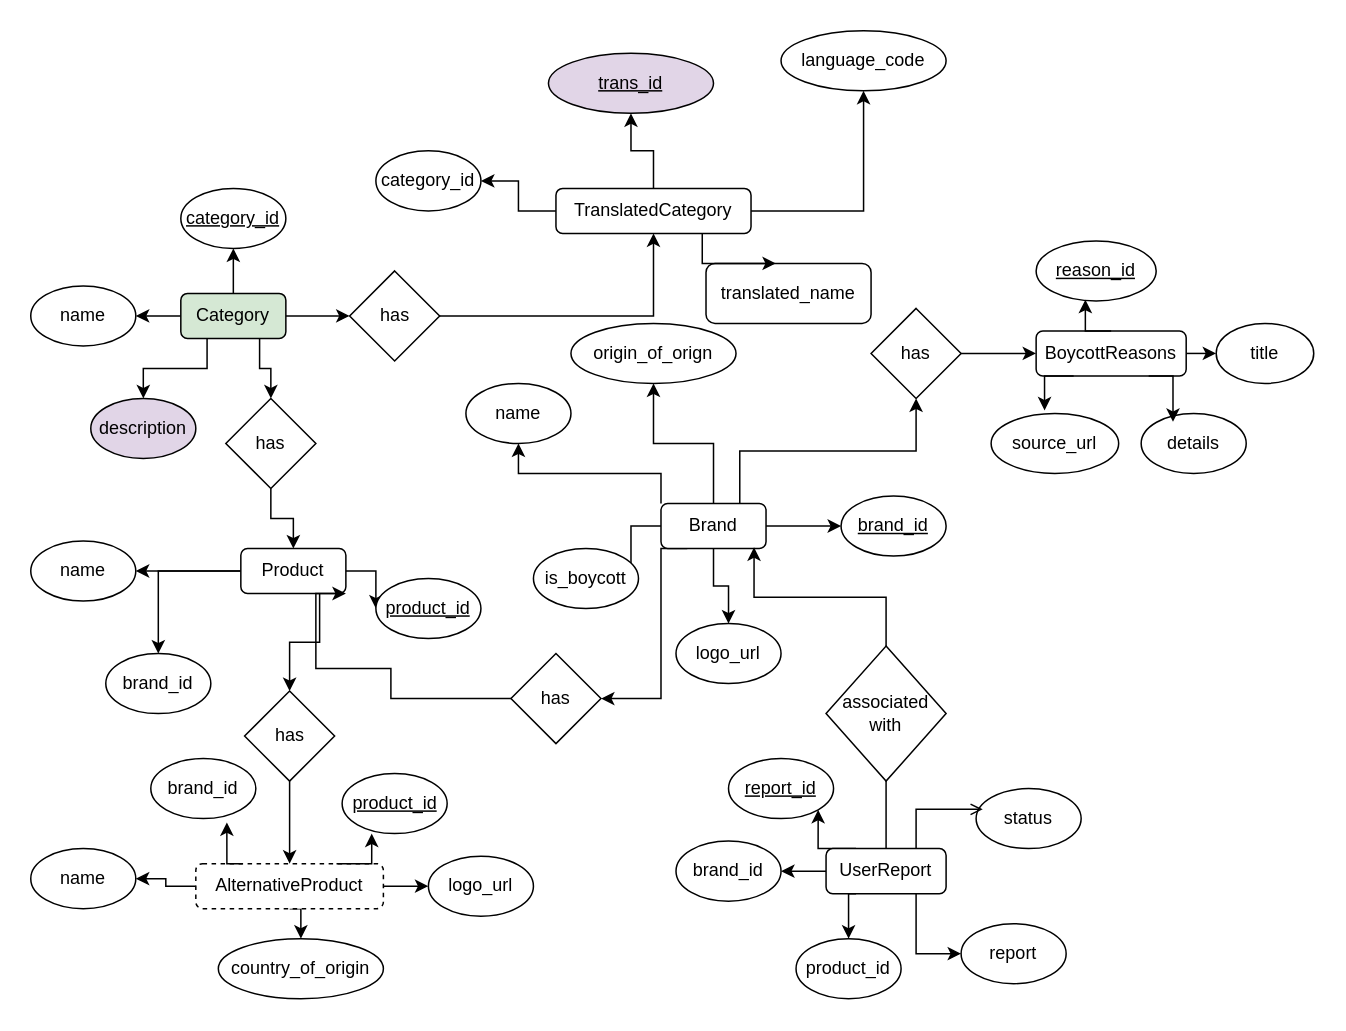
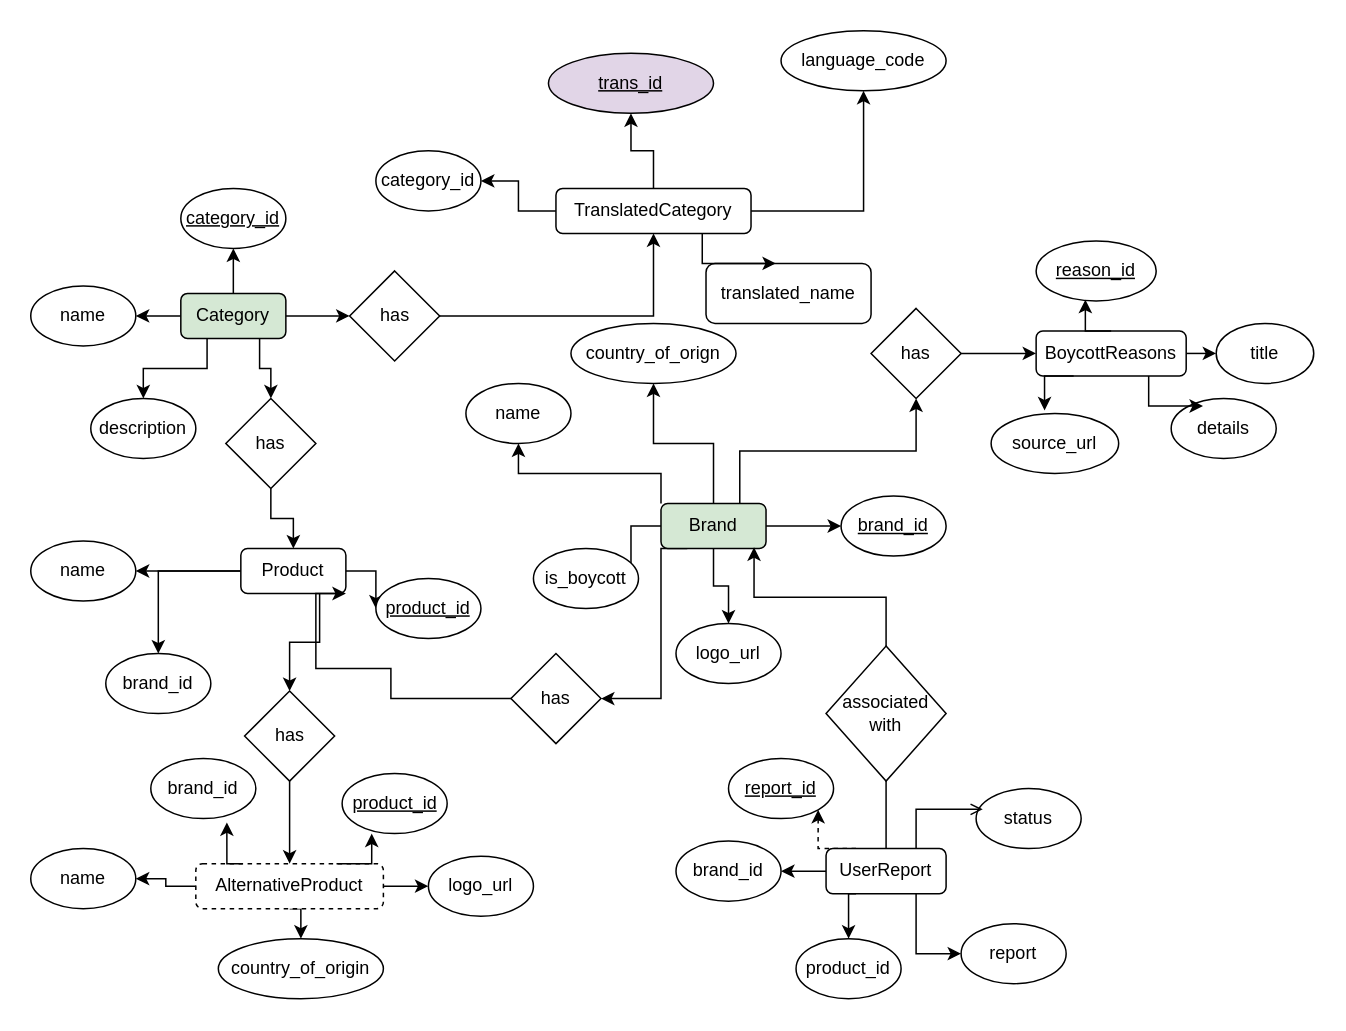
node "origin_of_orign": label "origin_of_orign" -> "country_of_orign"
node "description": fillcolor #e1d5e7 -> #ffffff
node "details": moved (1193, 443) -> (1223, 428)
node "Brand": fillcolor #ffffff -> #d5e8d4
edge "UserReport" -> "report_id": style solid -> dashed
